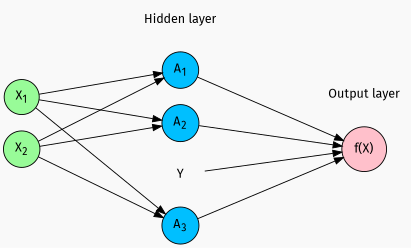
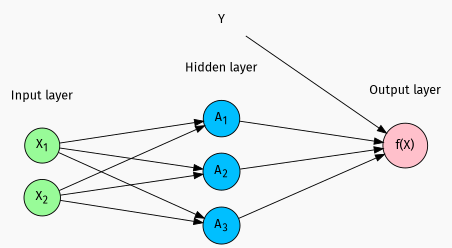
node "Input layer": added
